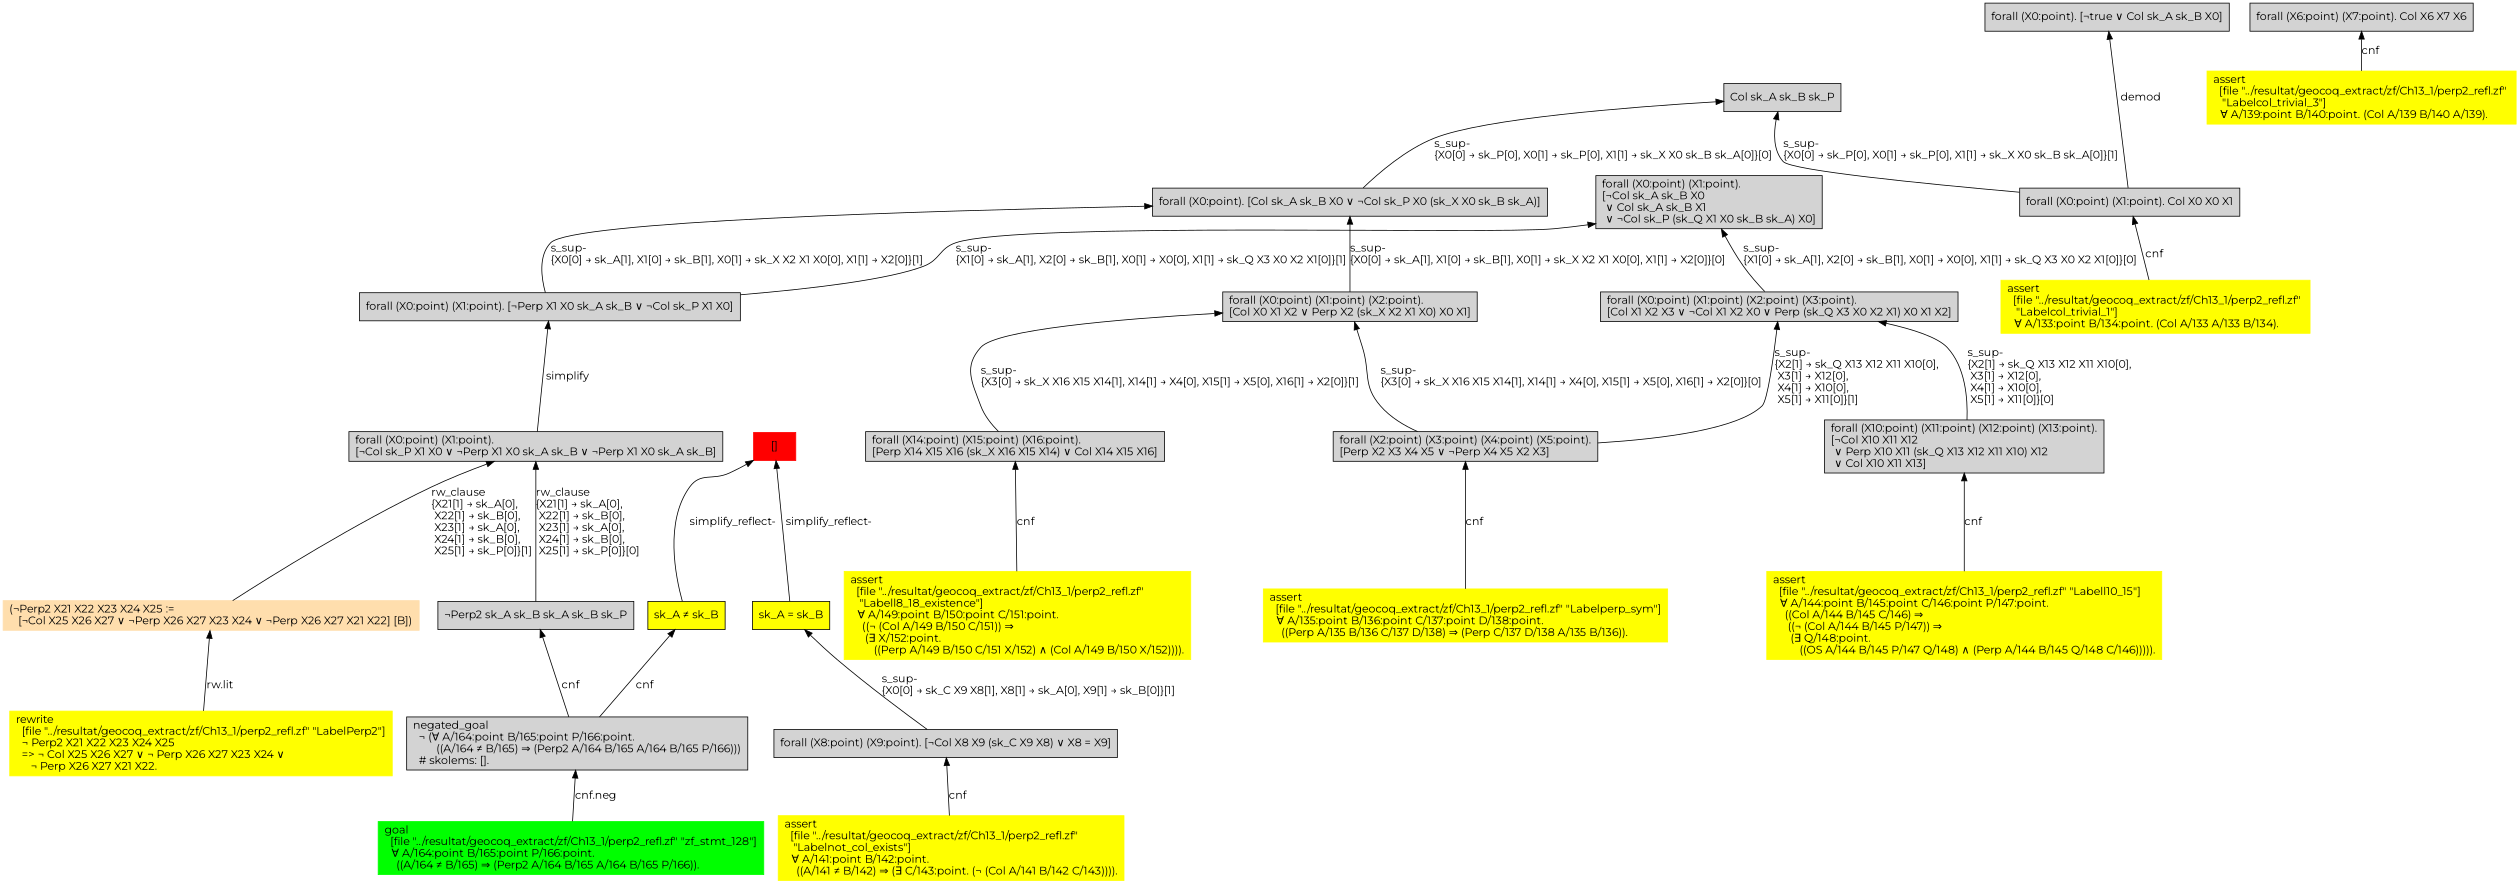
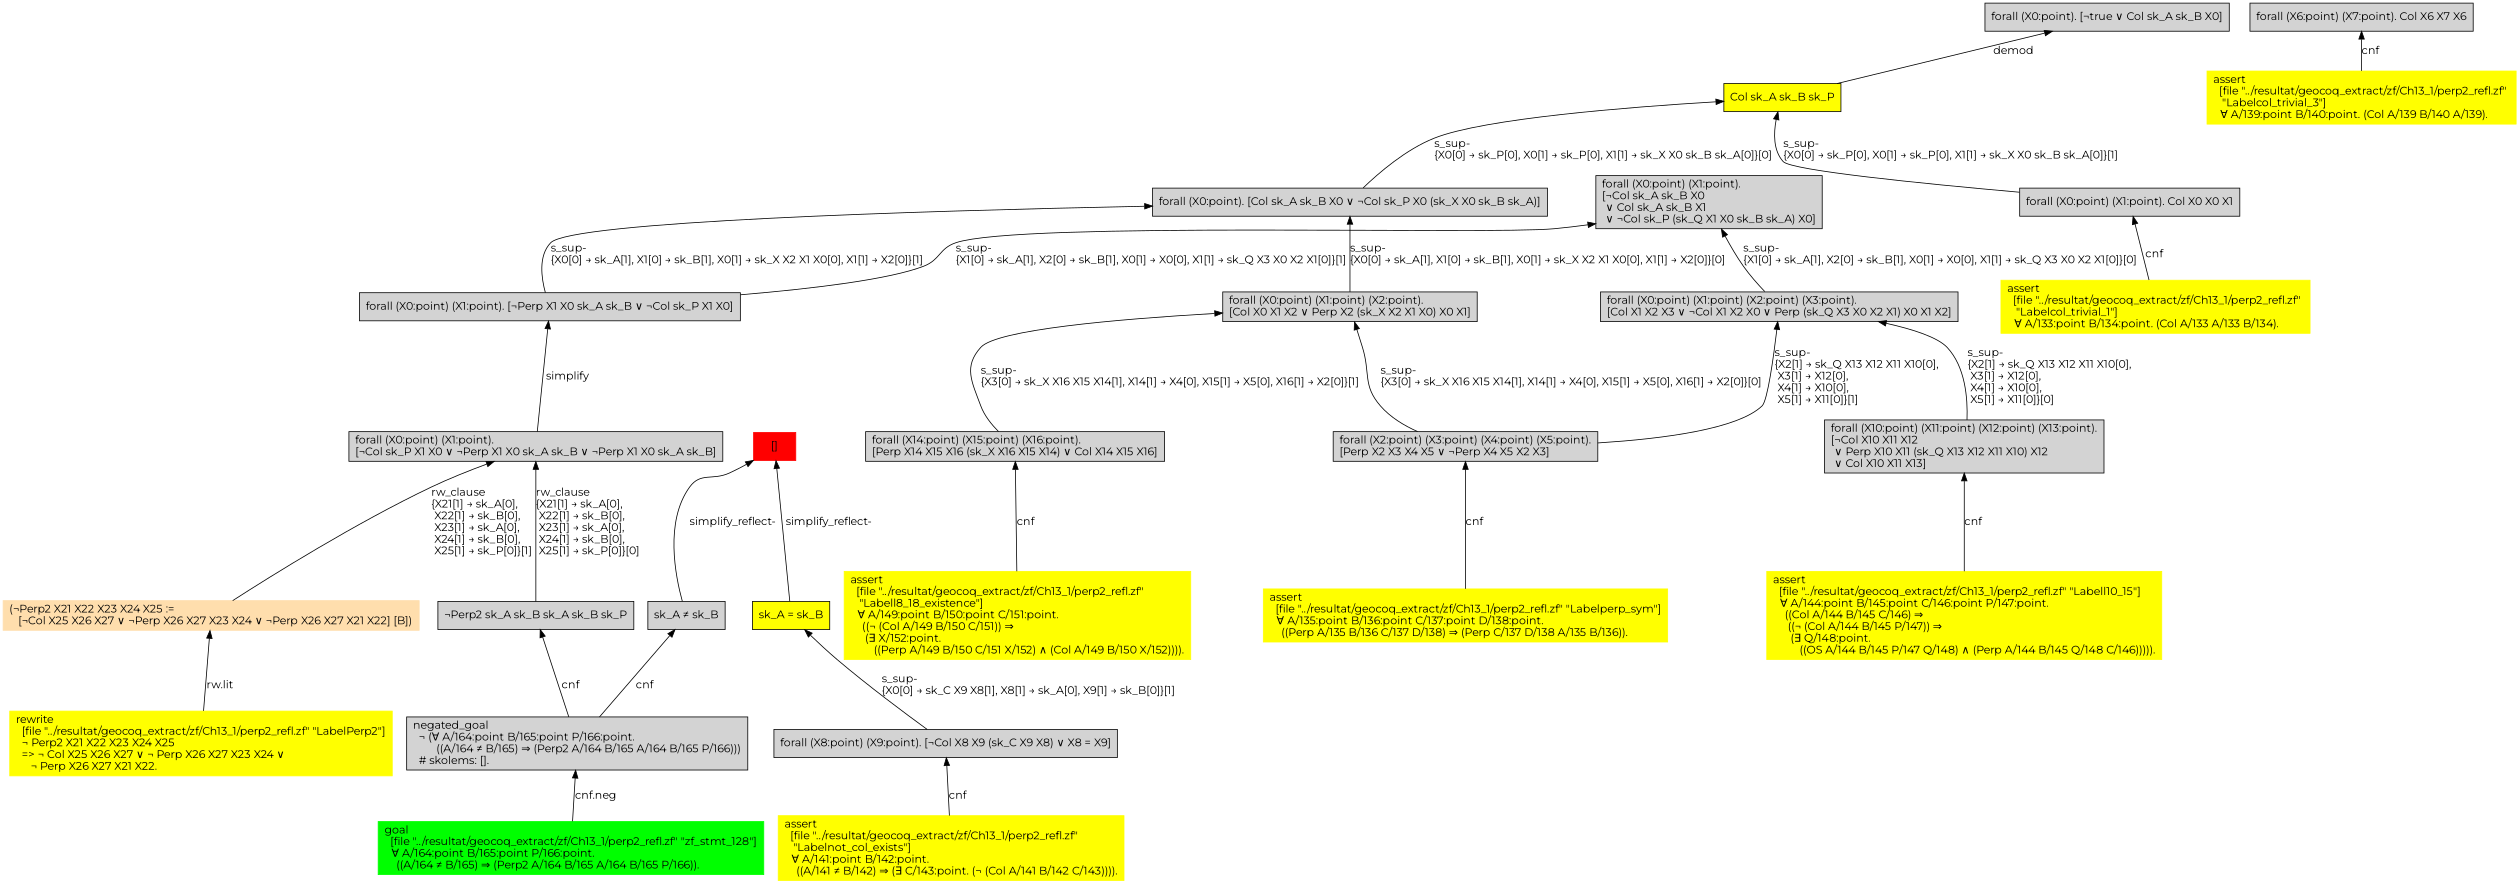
node "Col sk_A sk_B sk_P": fillcolor lightgrey -> yellow
edge "forall (X0:point) (X1:point). Col X0 X0 X1" -> "forall (X0:point). [¬true ∨ Col sk_A sk_B X0]": now "Col sk_A sk_B sk_P" -> "forall (X0:point). [¬true ∨ Col sk_A sk_B X0]"
node "sk_A ≠ sk_B": fillcolor yellow -> lightgrey
